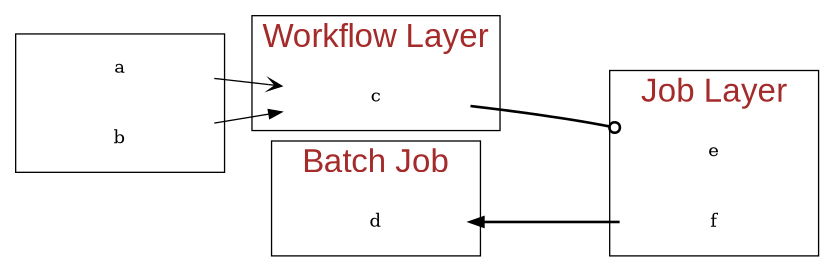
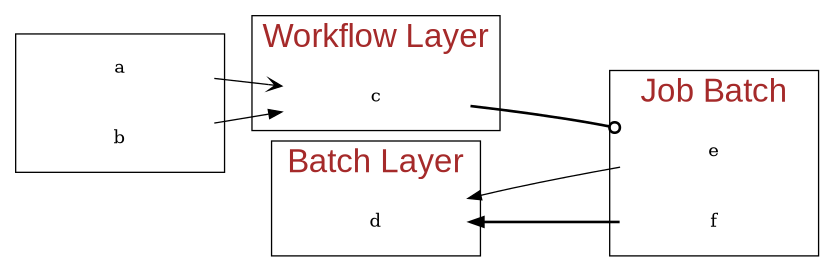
cluster "Job Layer": label "Job Layer" -> "Job Batch"
cluster "Batch Job": label "Batch Job" -> "Batch Layer"
edge "e" -> "d": added
